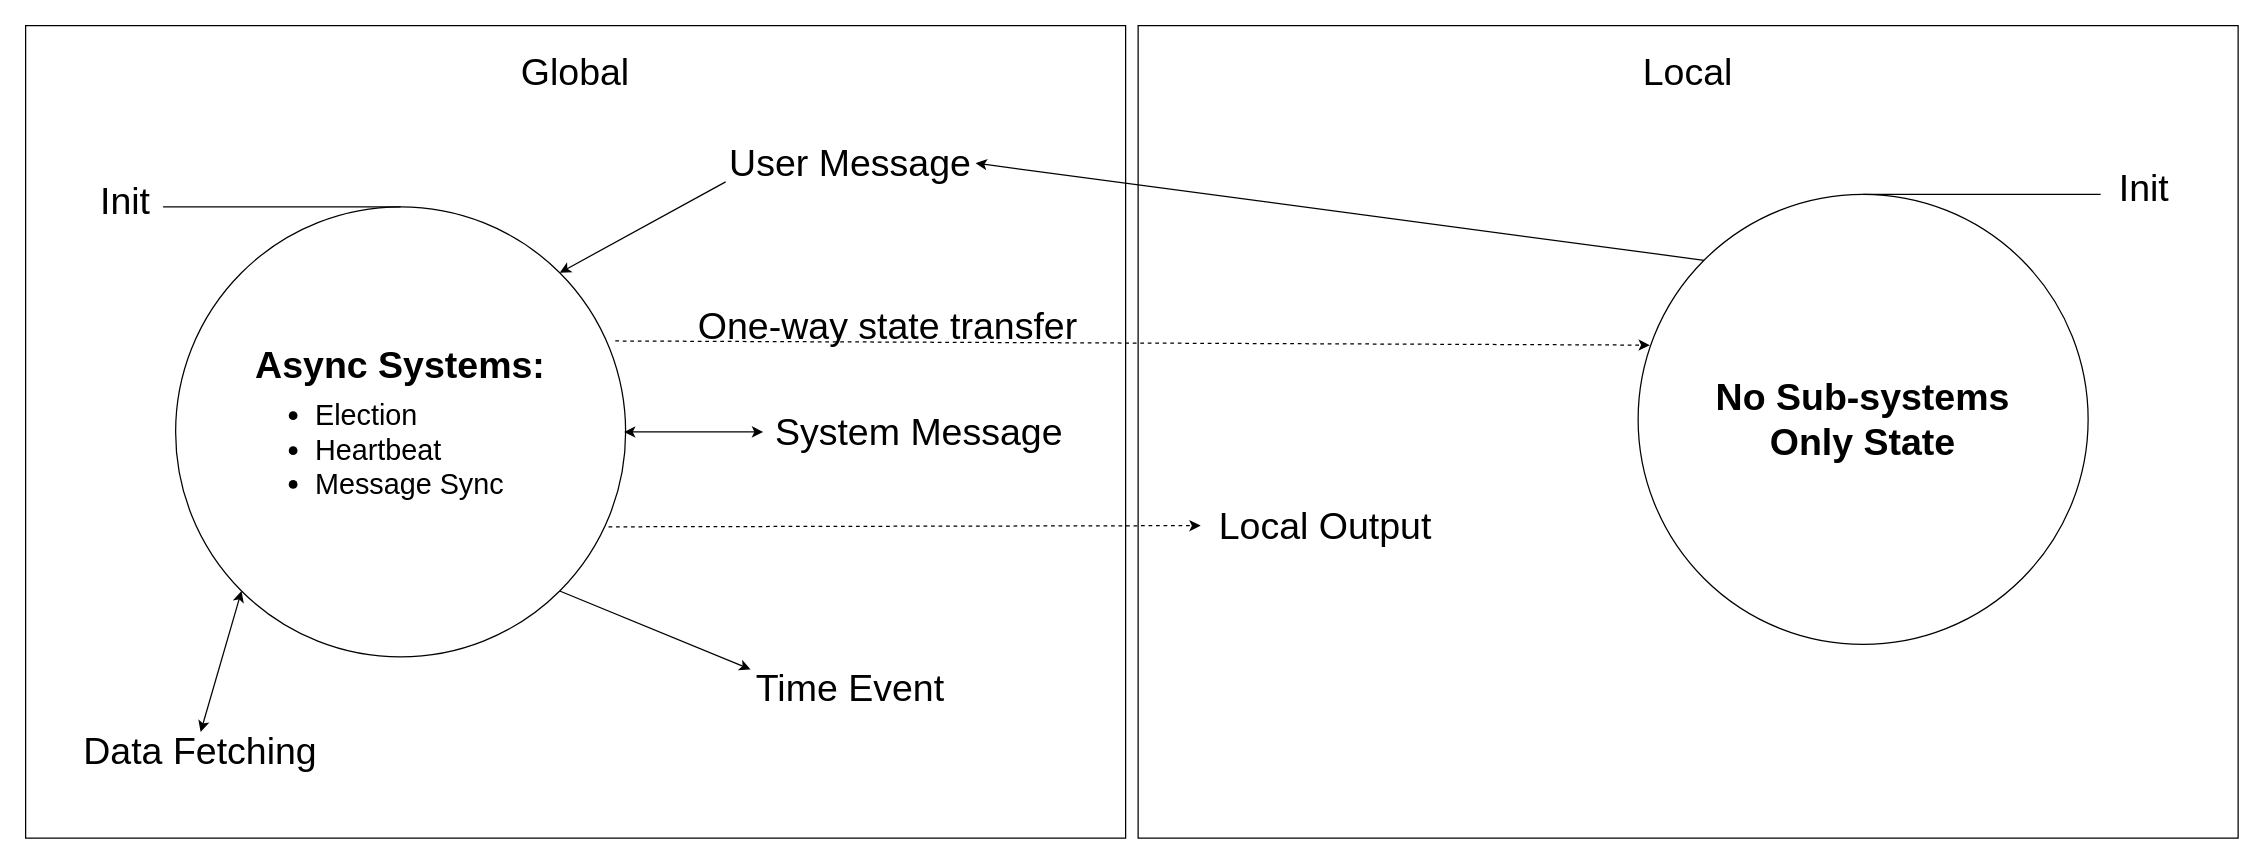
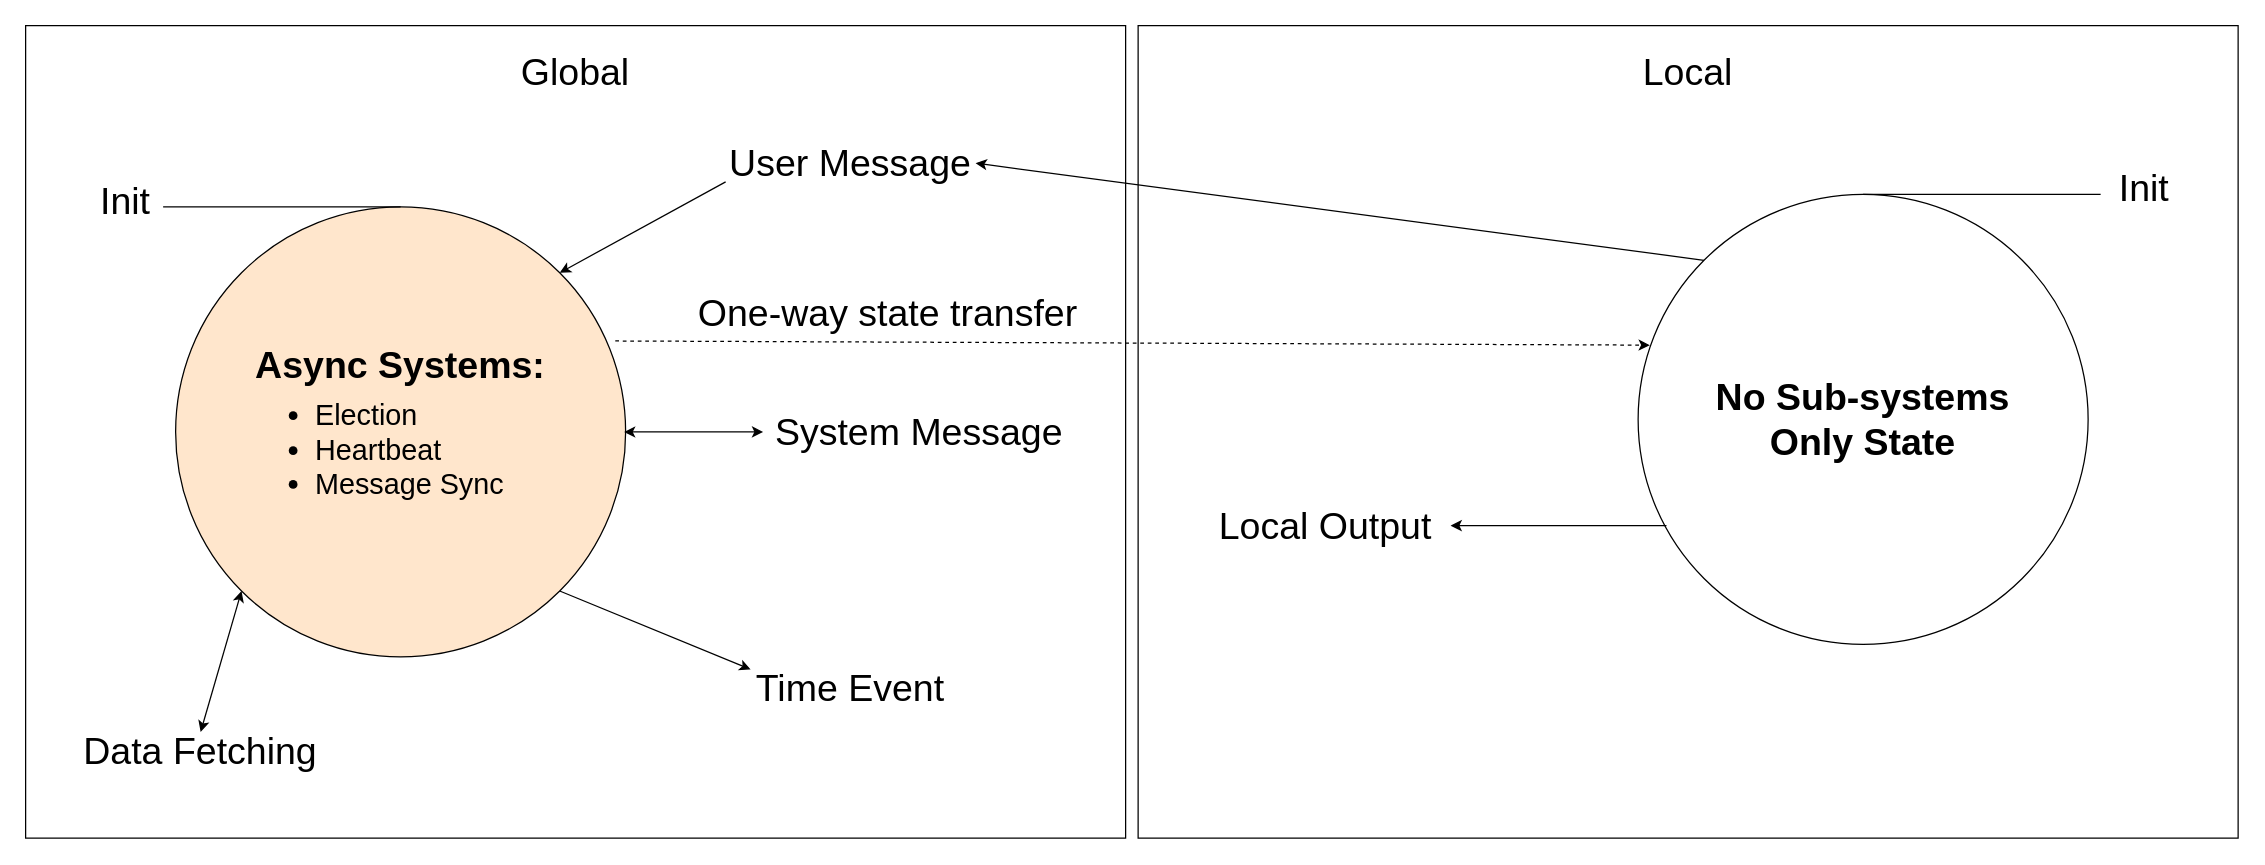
node "One-way state transfer": moved (888, 326) -> (888, 313)
node "Async Systems:": fillcolor #ffffff -> #ffe6cc
edge "Async Systems:" -> "Local Output": removed
edge "No Sub-systems Only State" -> "Local Output": added
